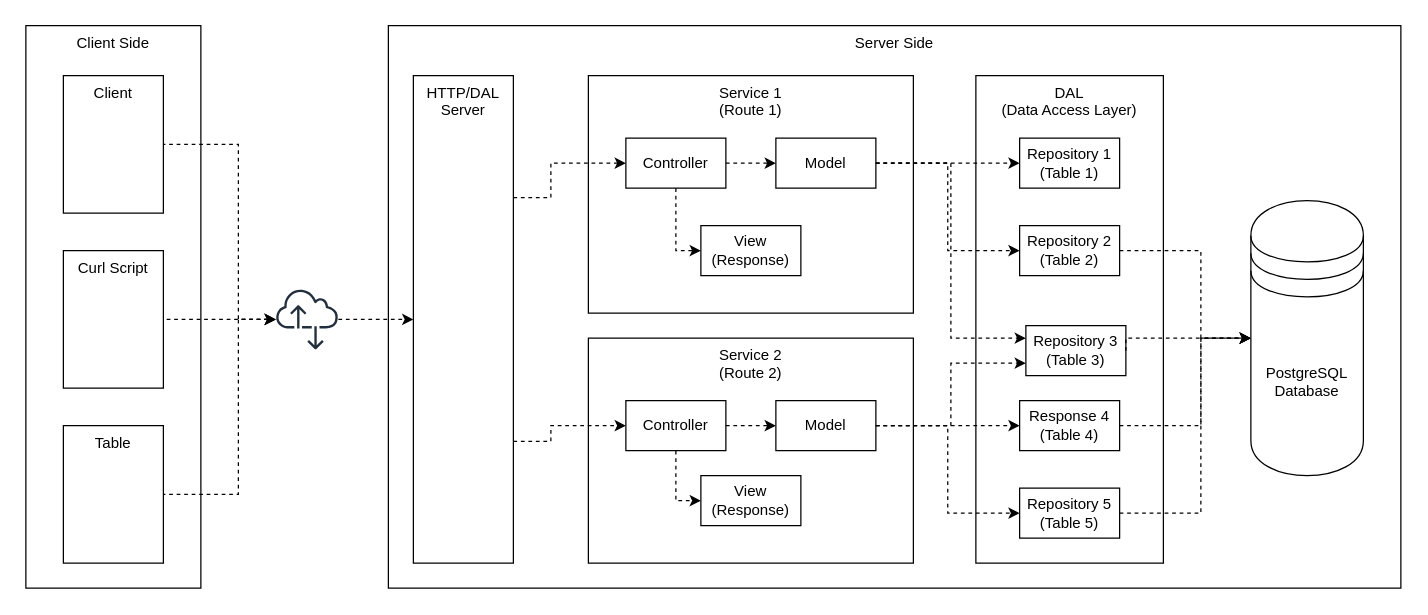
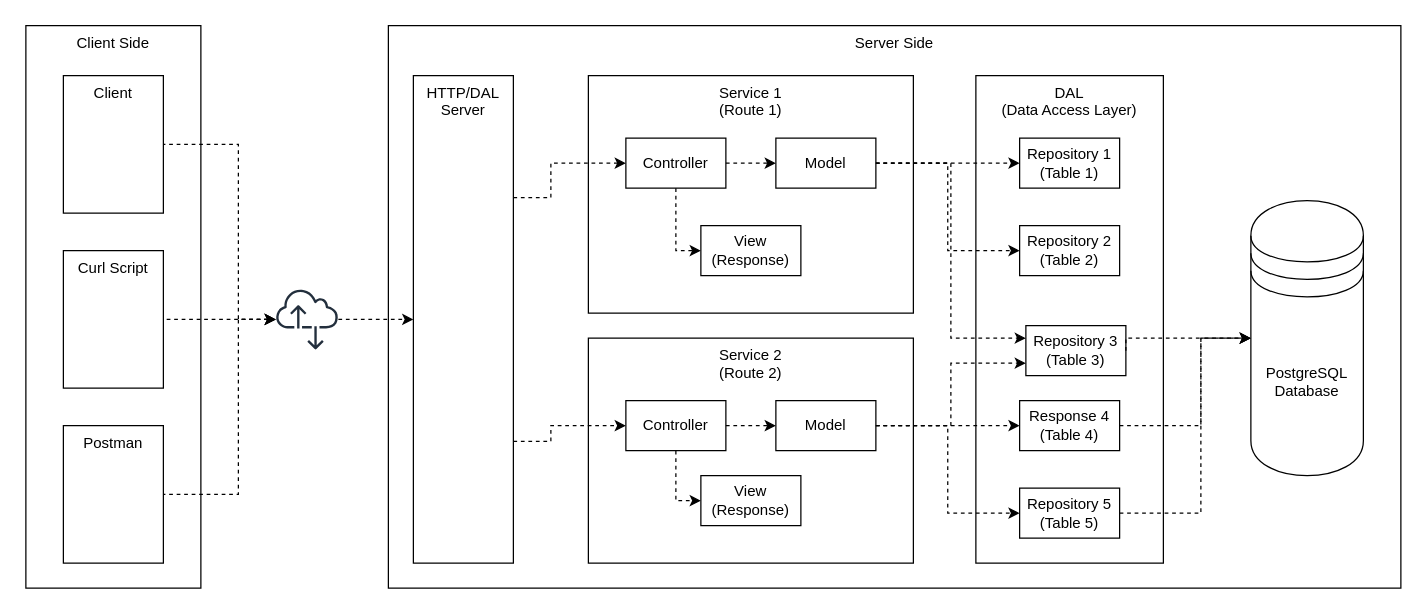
edge "Repository 2 (Table 2)" -> "PostgreSQL Database": removed
node "Table": label "Table" -> "Postman"
